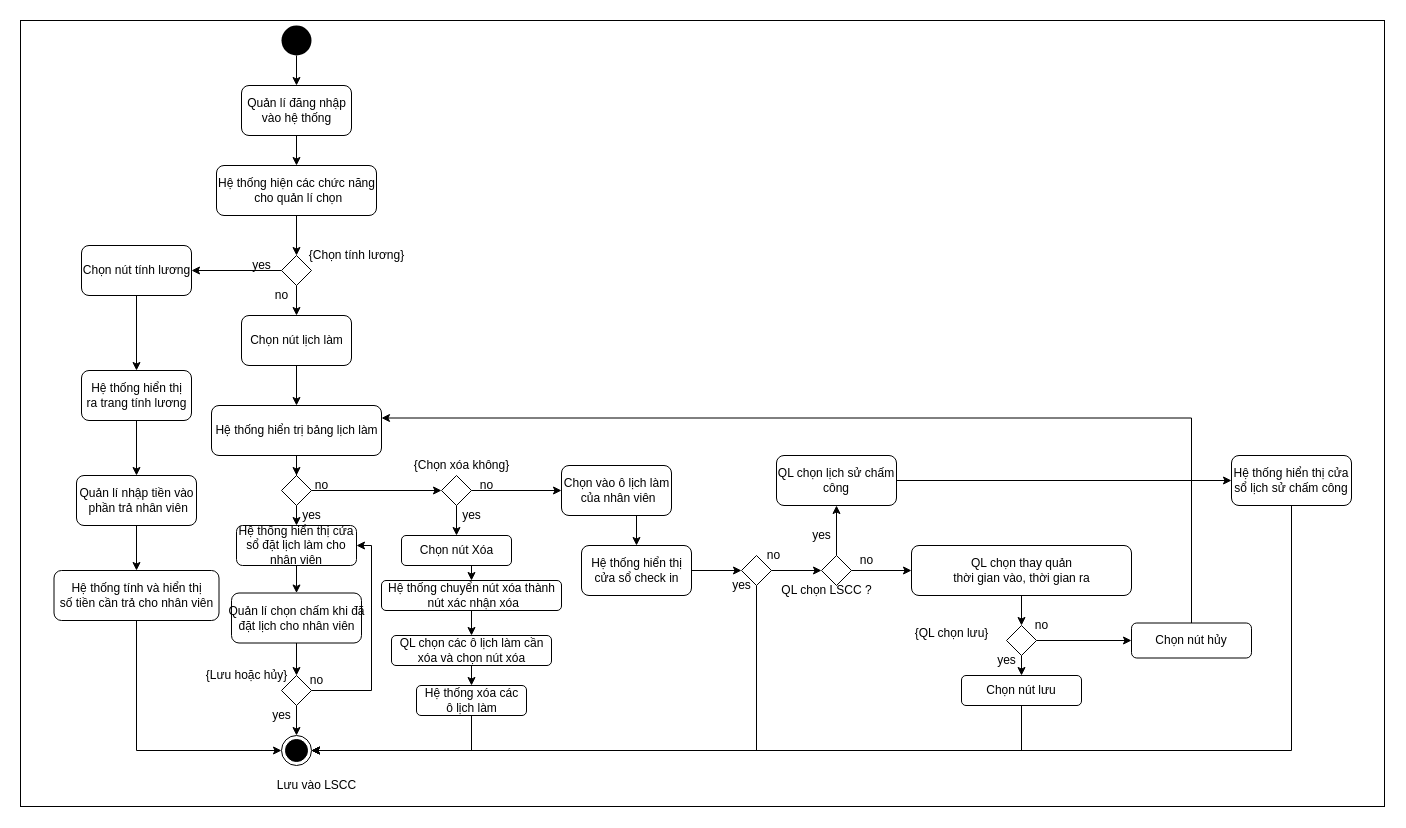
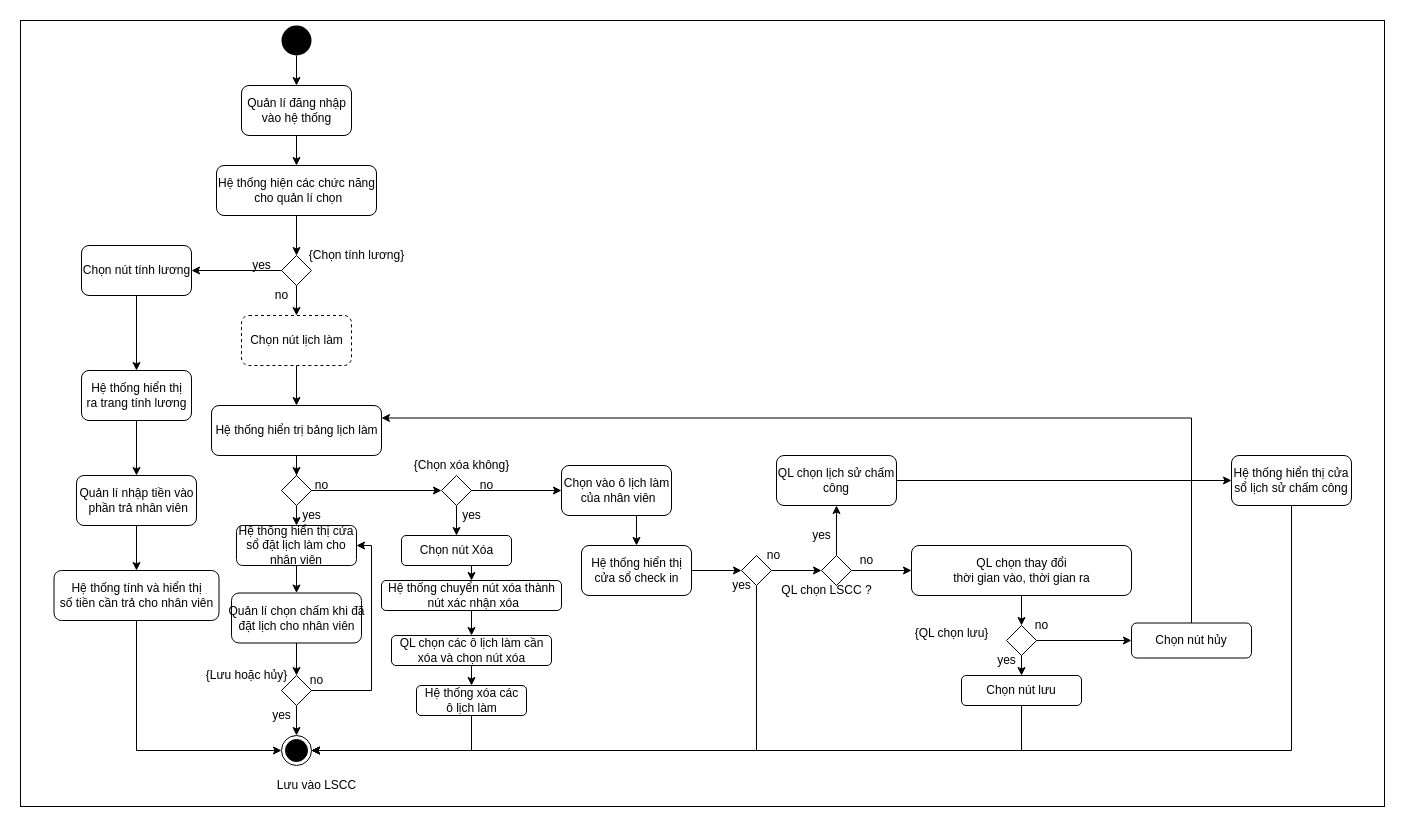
node "Chọn nút lịch làm": style solid -> dashed
node "QL chọn thay quản thời gian vào, thời gian ra": label "QL chọn thay quản thời gian vào, thời gian ra" -> "QL chọn thay đổi thời gian vào, thời gian ra"
